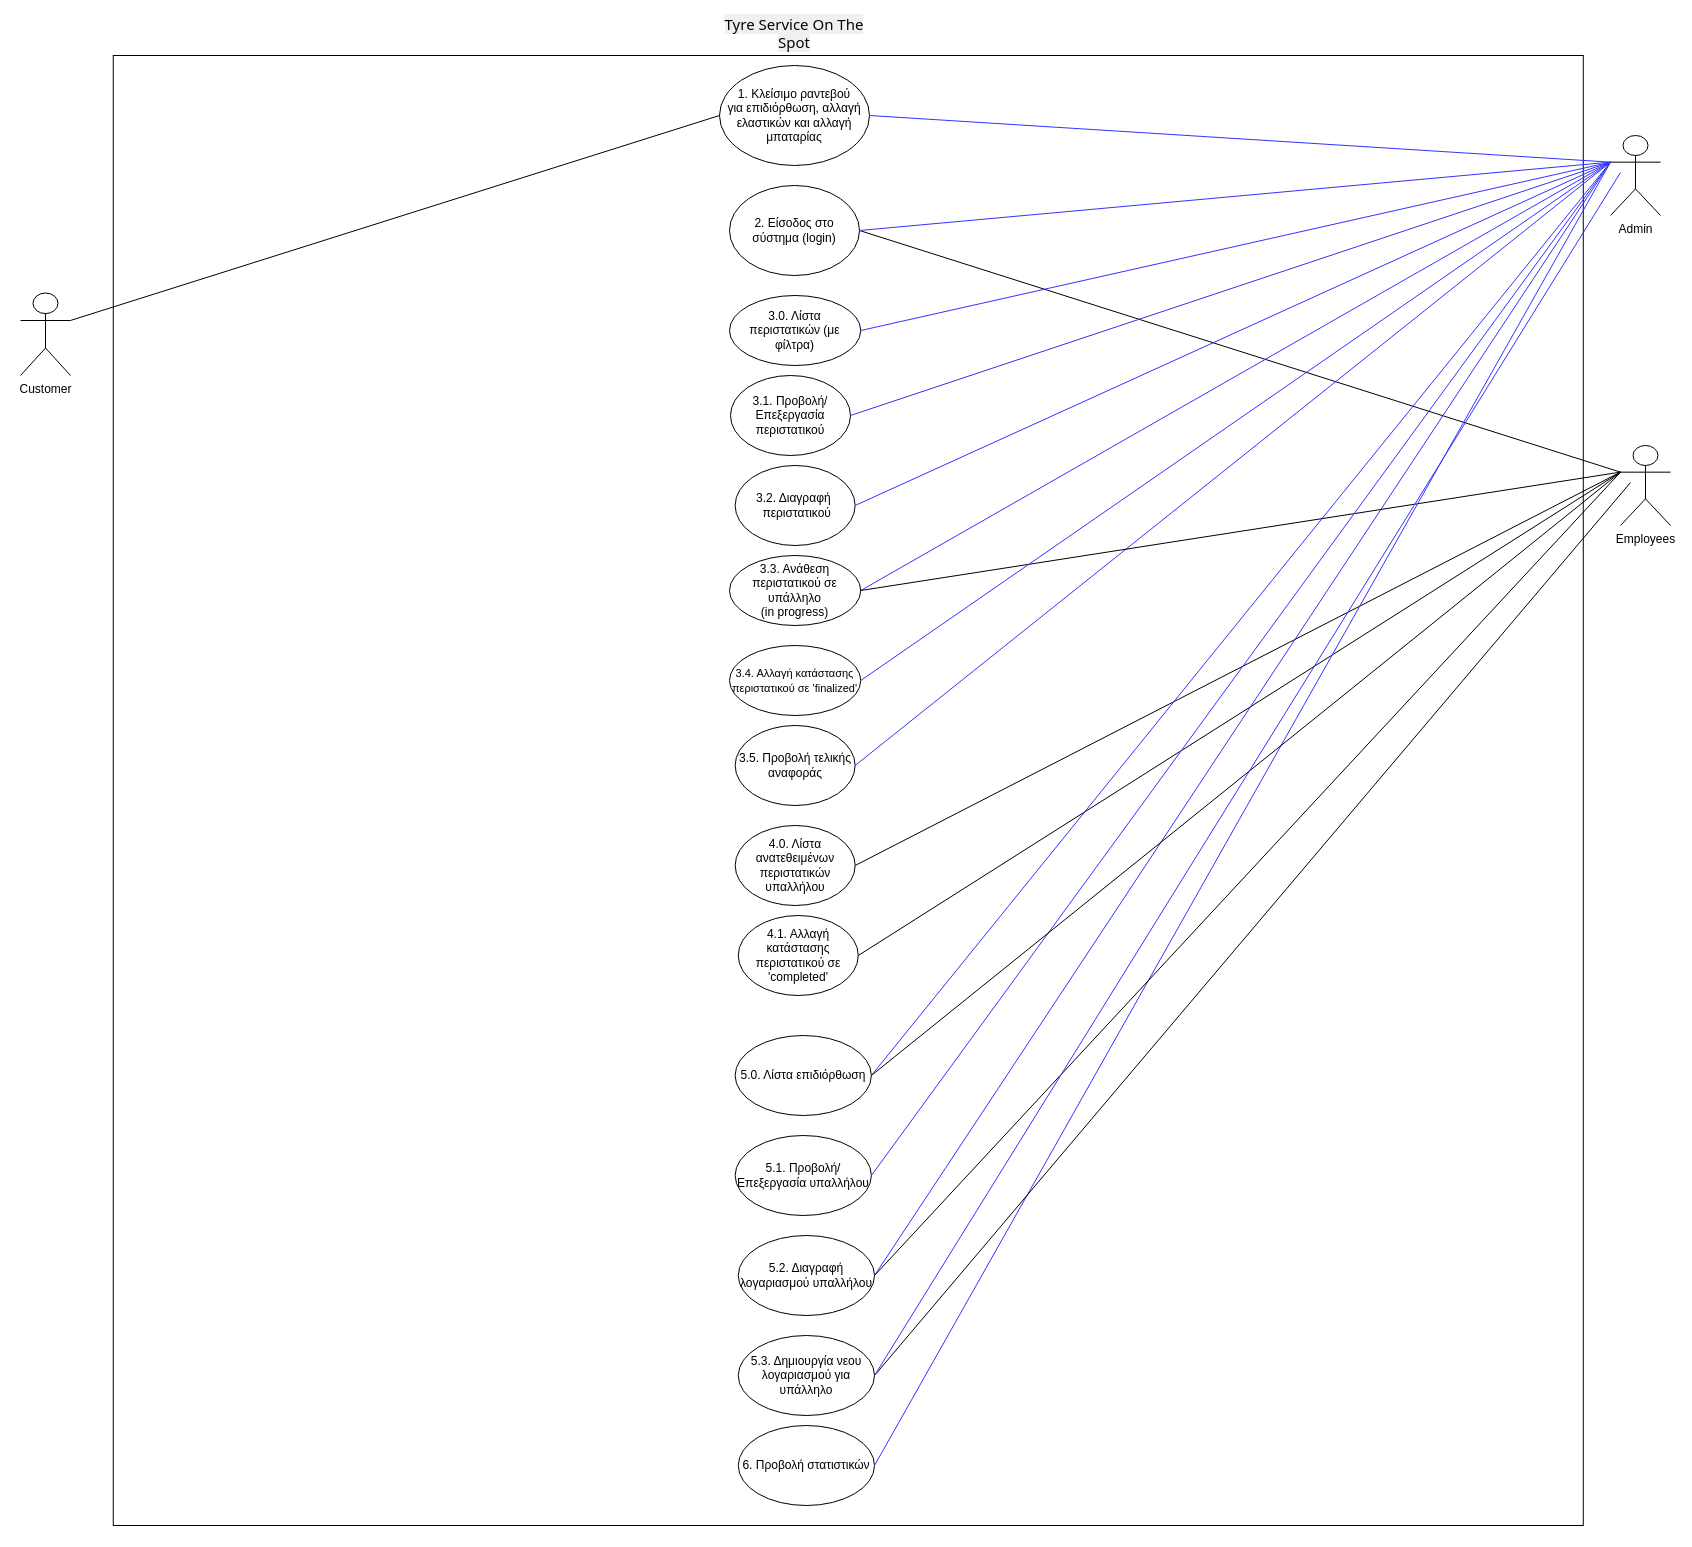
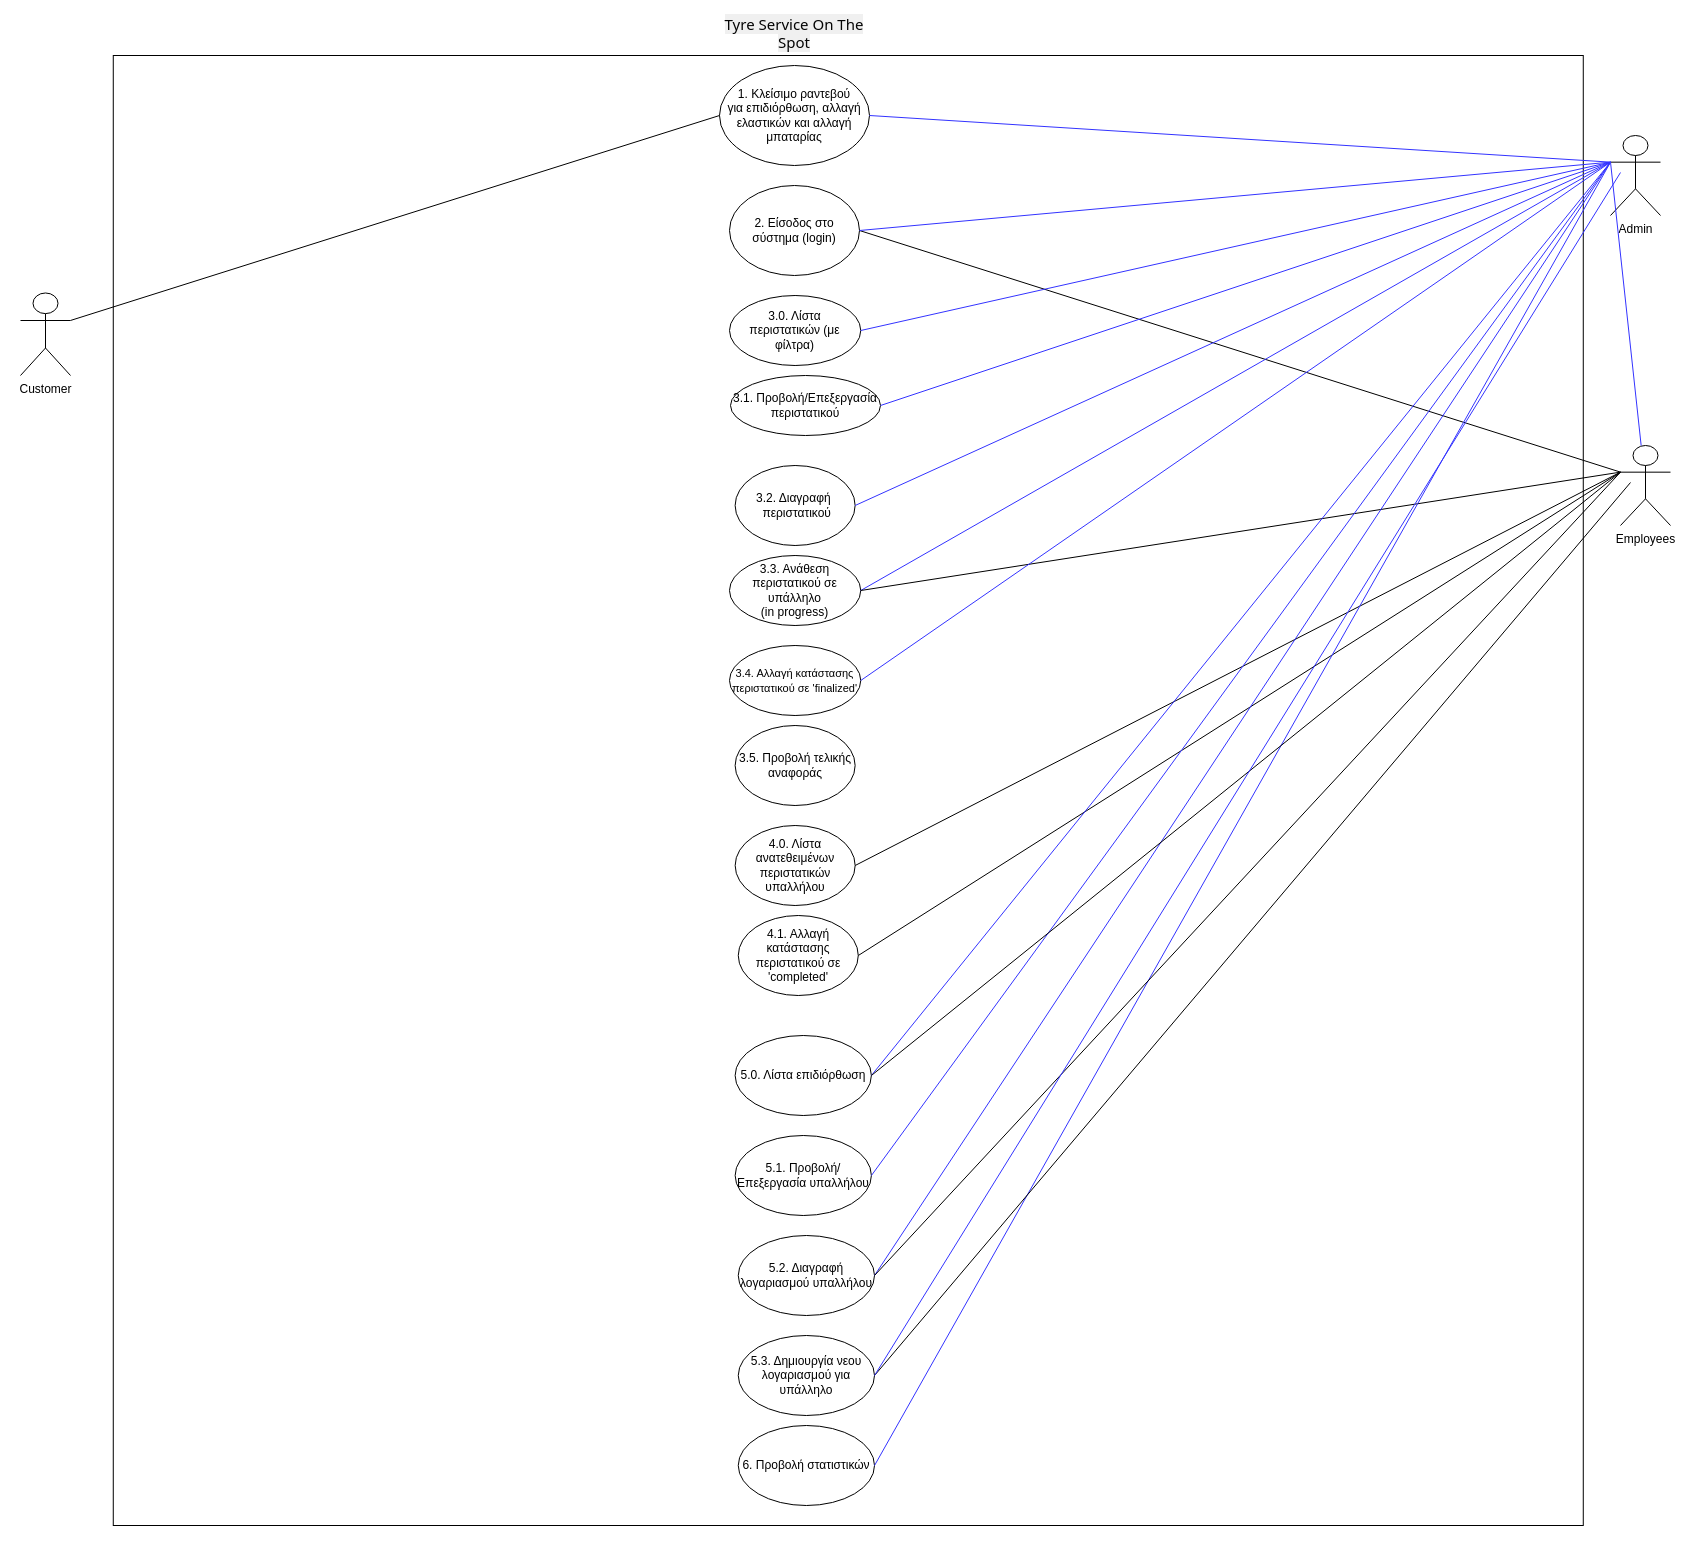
node "3.1. Προβολή/Επεξεργασία περιστατικού": size 120x80 -> 150x60
edge "Admin" -- "3.5. Προβολή τελικής αναφοράς": now "Admin" -- "Employees"
